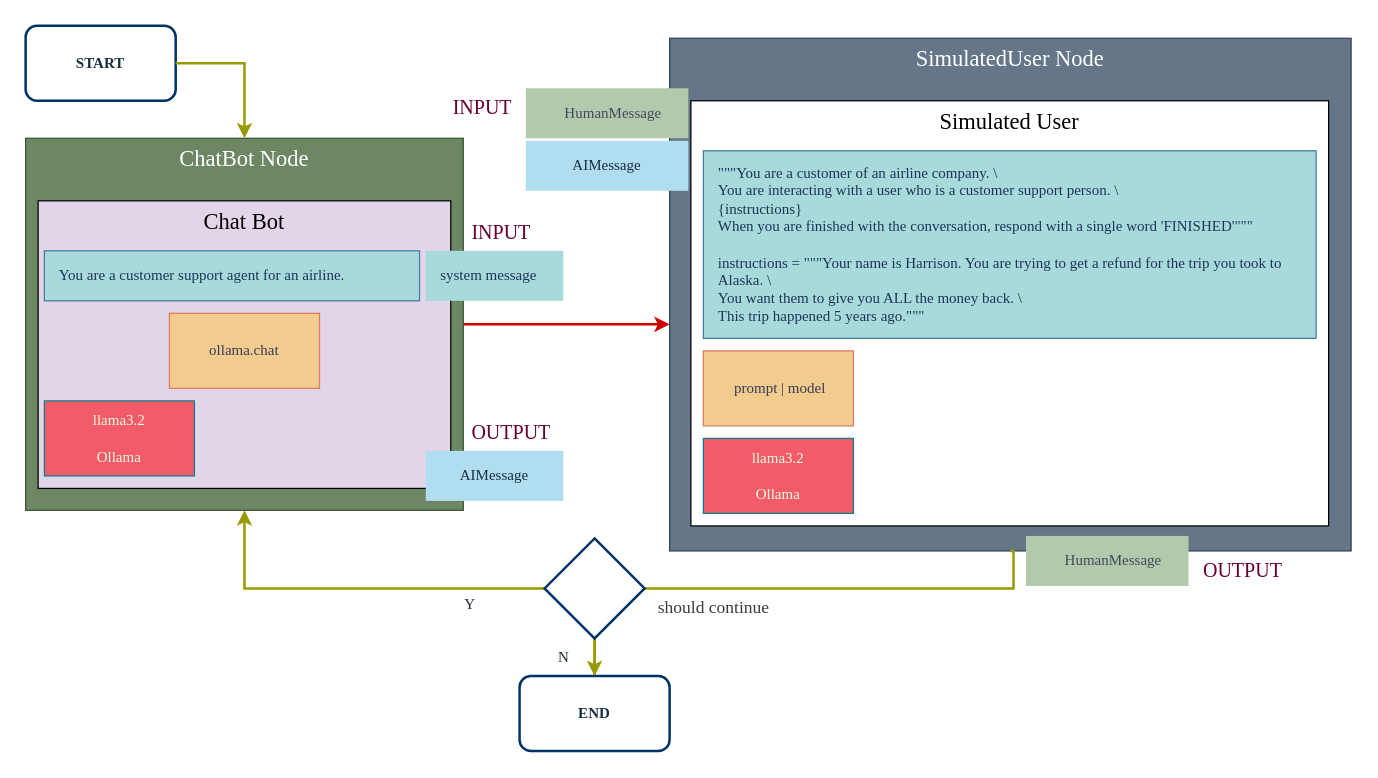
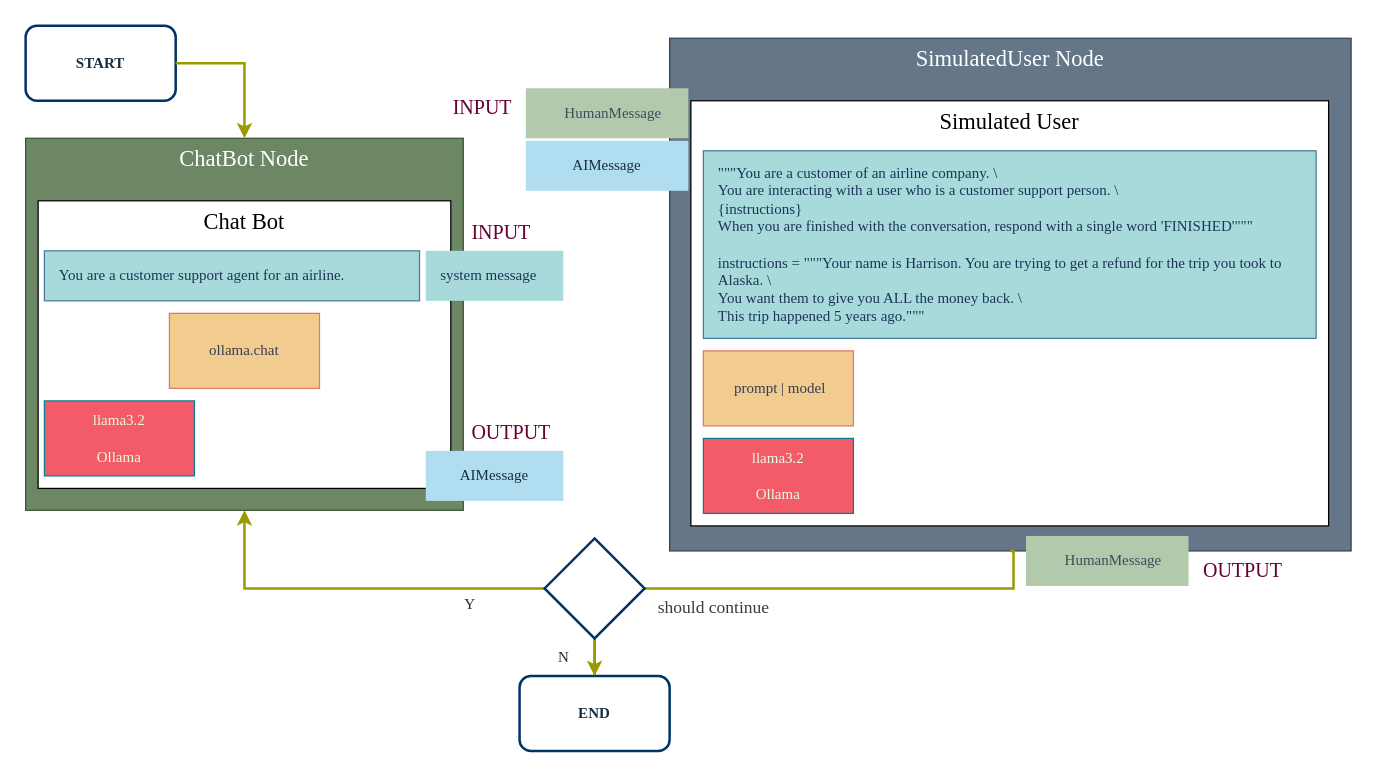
node "Chat Bot": fillcolor #e1d5e7 -> #ffffff
edge "ChatBot Node" -> "SimulatedUser Node": removed
